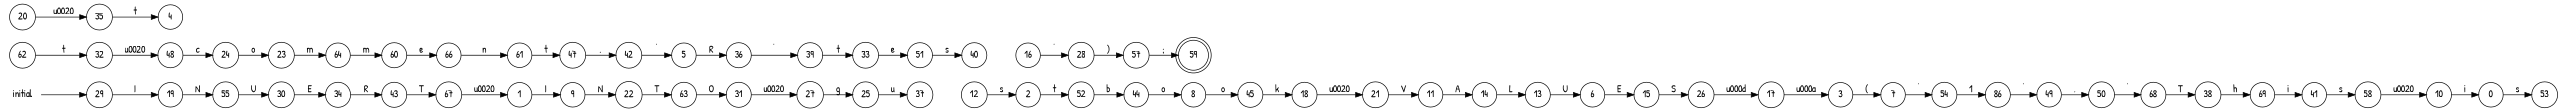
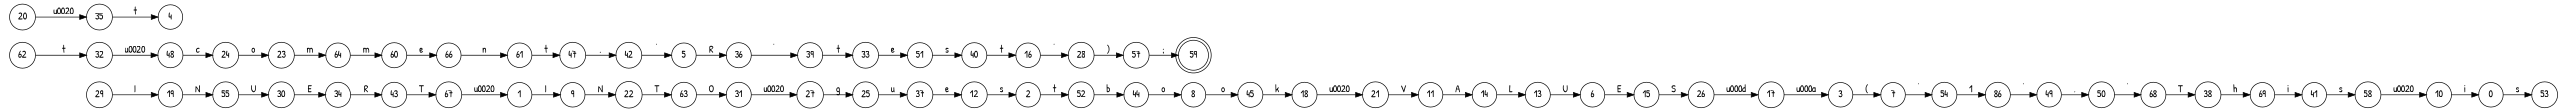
edge "40" -> "16": added, label "t"
node "initial": removed
edge "37" -> "12": added, label "e"
